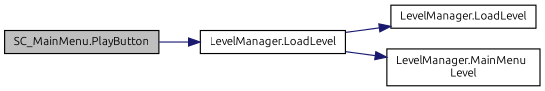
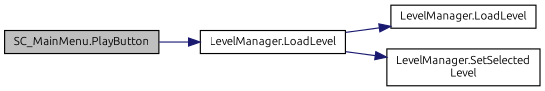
node "LevelManager.MainMenu Level": label "LevelManager.MainMenu Level" -> "LevelManager.SetSelected Level"
